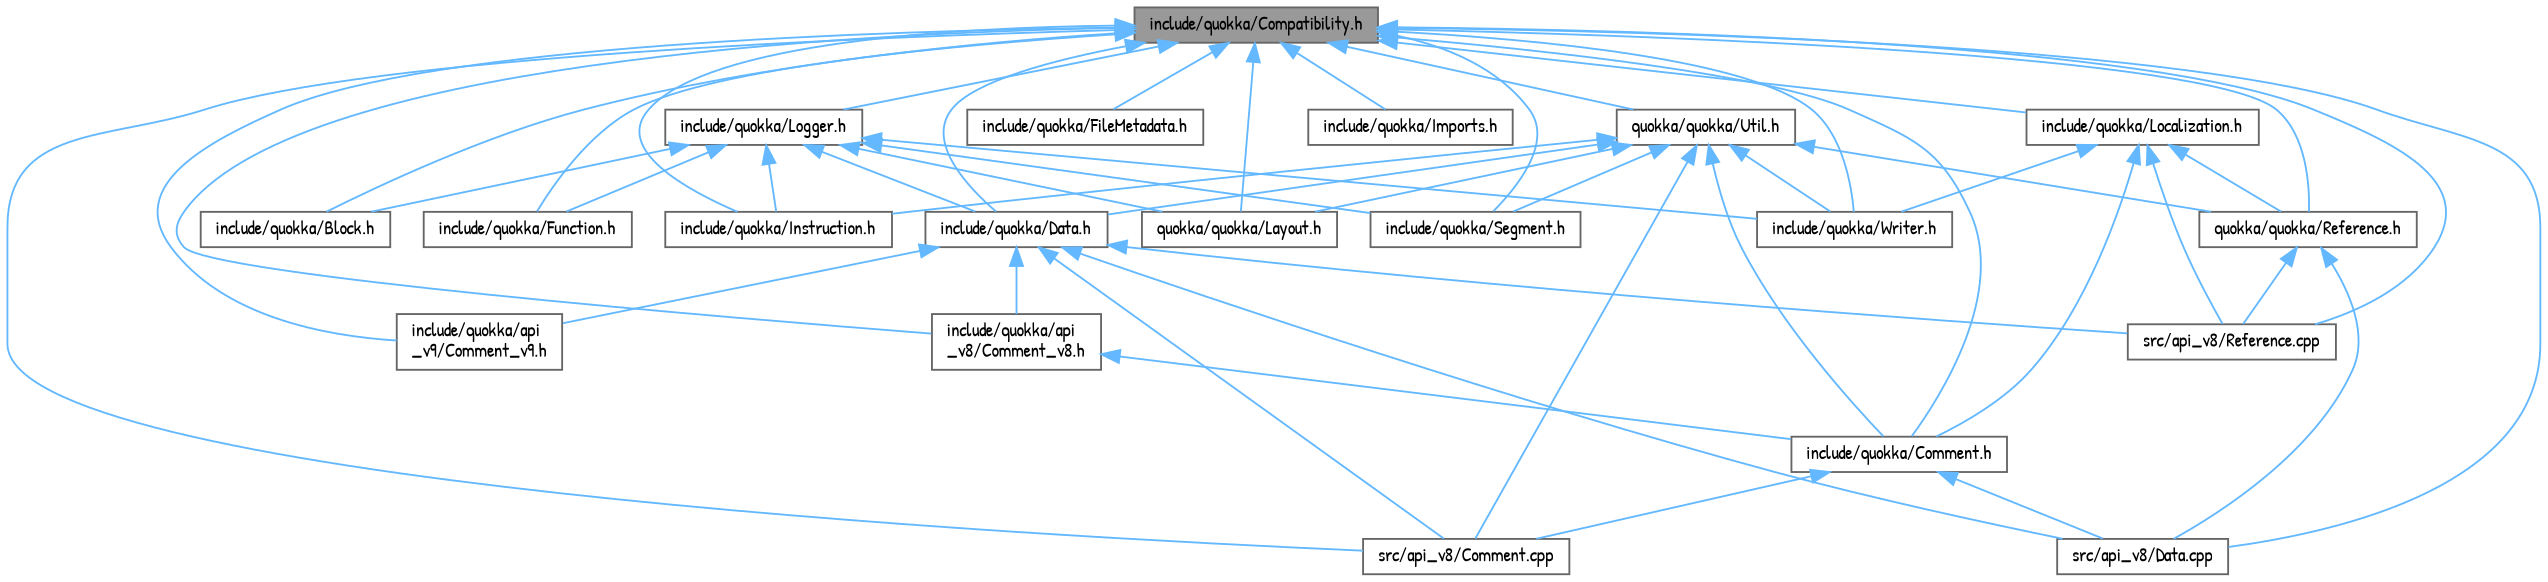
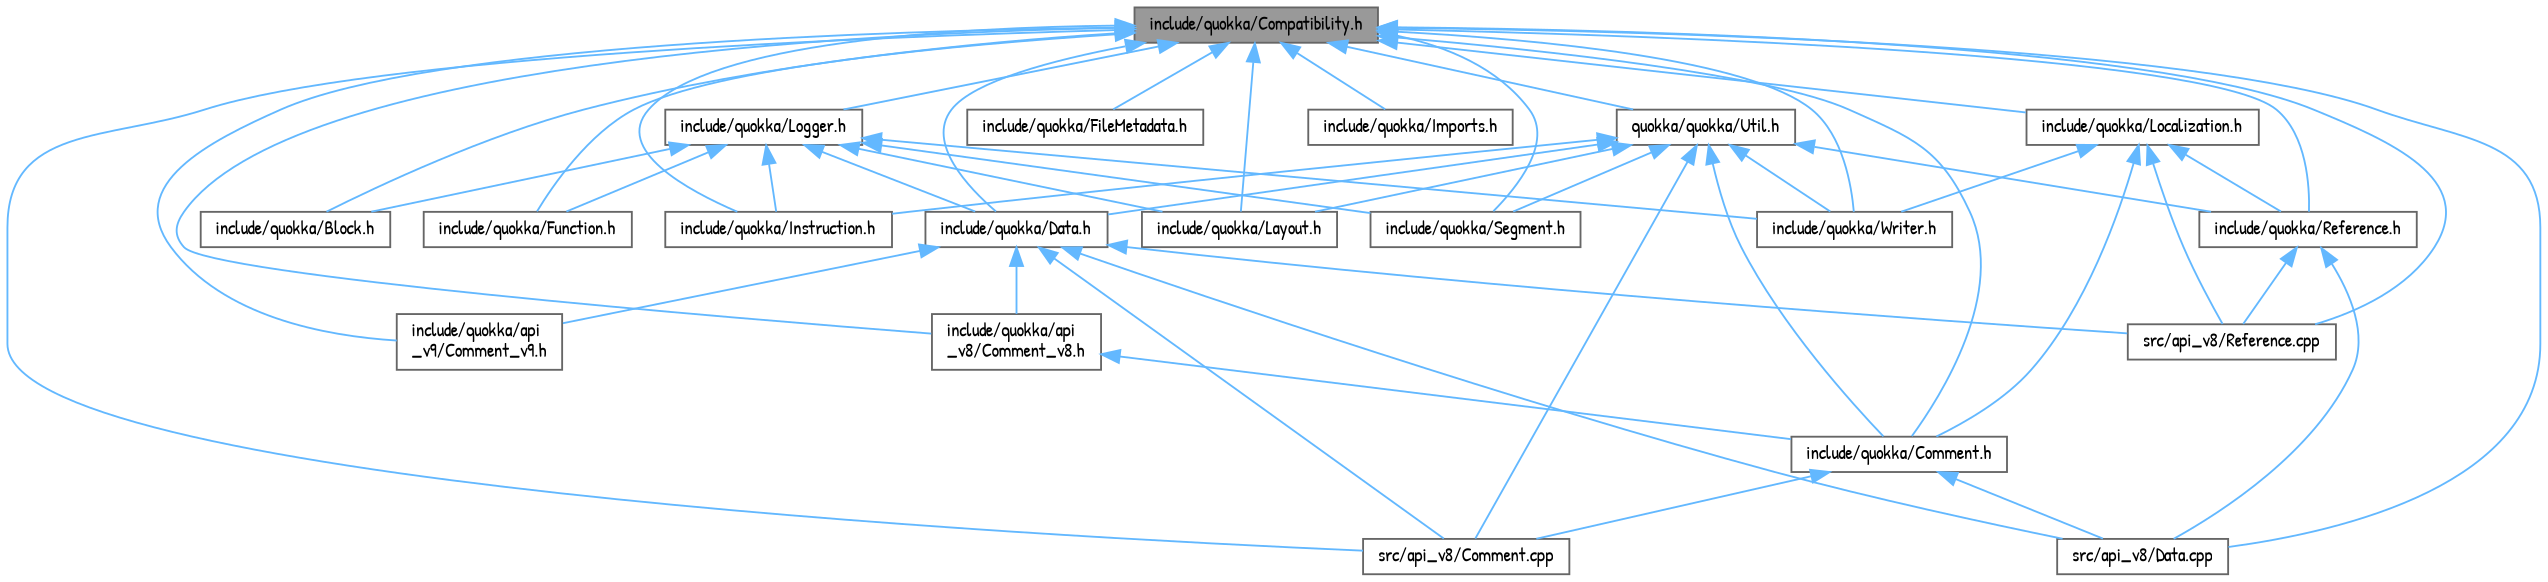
node "quokka/quokka/Layout.h": label "quokka/quokka/Layout.h" -> "include/quokka/Layout.h"
node "quokka/quokka/Reference.h": label "quokka/quokka/Reference.h" -> "include/quokka/Reference.h"
